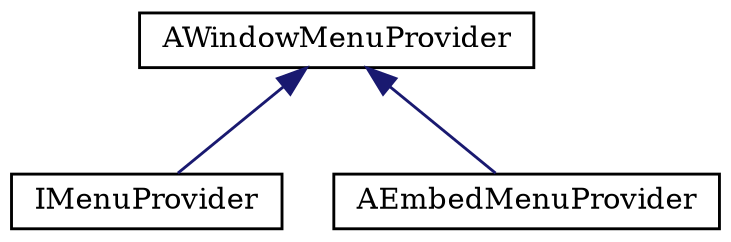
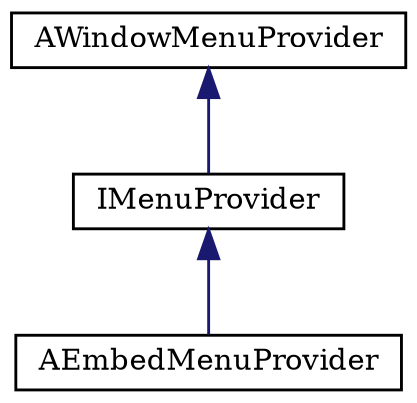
edge "AEmbedMenuProvider" -> "AWindowMenuProvider": now "AEmbedMenuProvider" -> "IMenuProvider"
